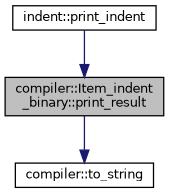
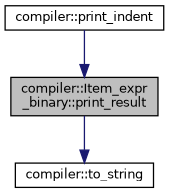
node "indent::print_indent": label "indent::print_indent" -> "compiler::print_indent"
node "compiler::Item_indent _binary::print_result": label "compiler::Item_indent _binary::print_result" -> "compiler::Item_expr _binary::print_result"
